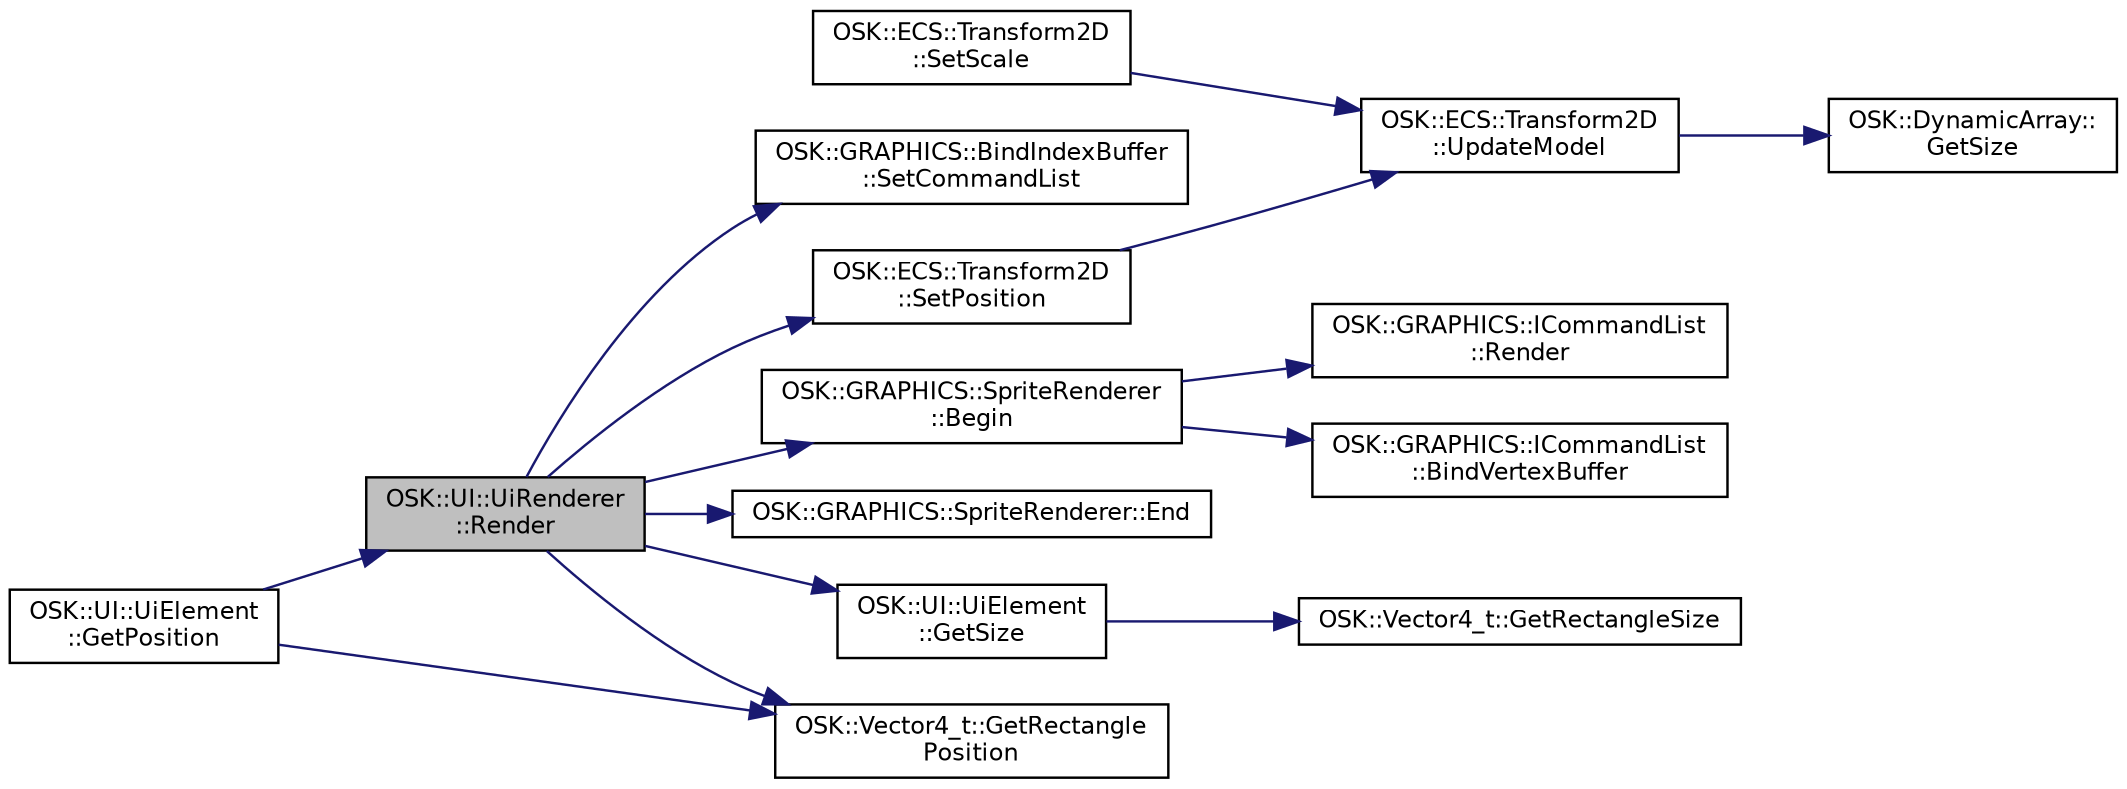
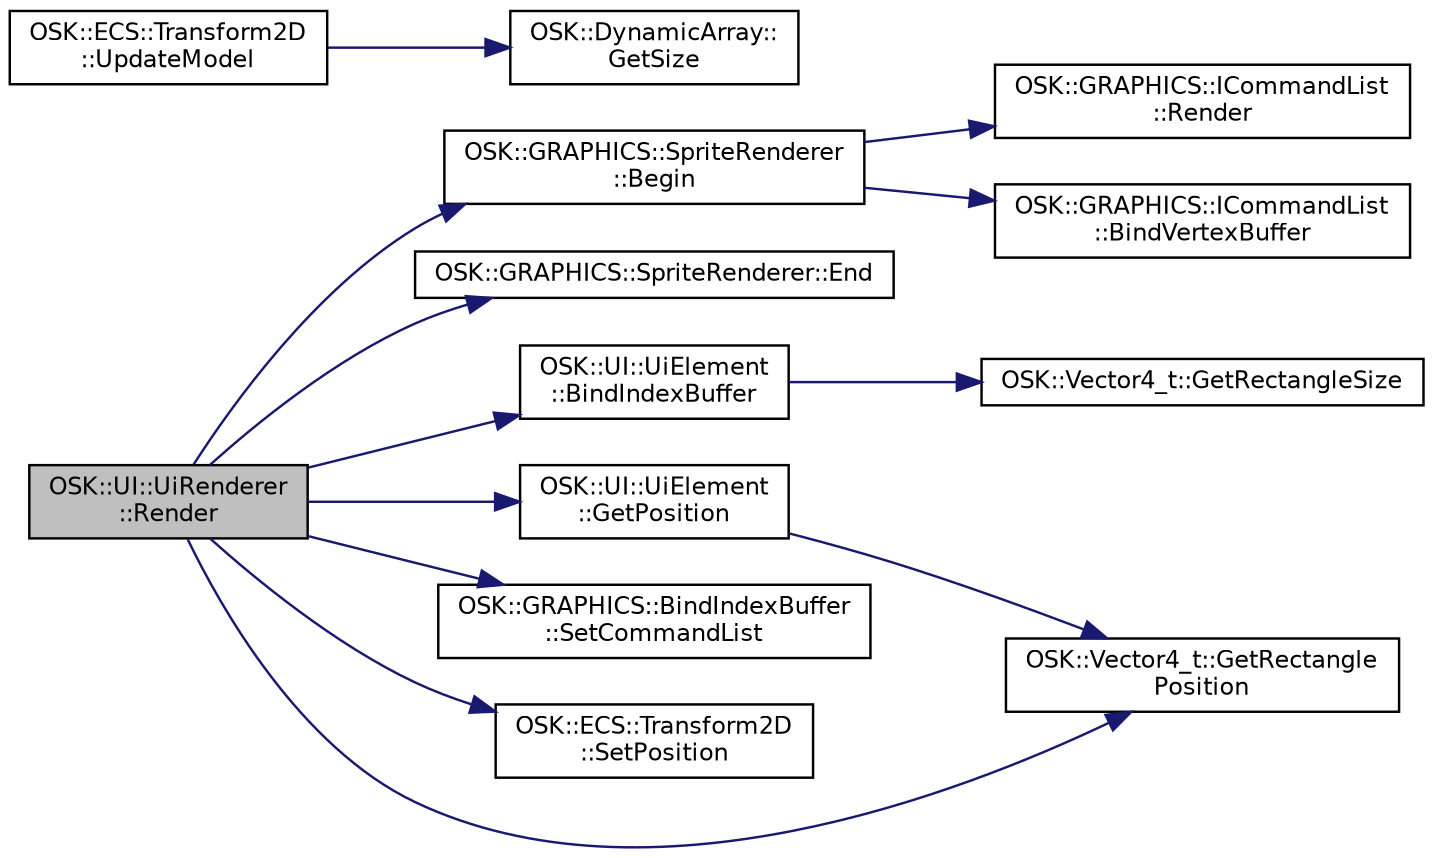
node "OSK::ECS::Transform2D ::SetScale": removed
edge "OSK::ECS::Transform2D ::SetPosition" -> "OSK::ECS::Transform2D ::UpdateModel": removed
edge "OSK::UI::UiElement ::GetPosition" -> "OSK::UI::UiRenderer ::Render": reversed
node "OSK::UI::UiElement ::GetSize": label "OSK::UI::UiElement ::GetSize" -> "OSK::UI::UiElement ::BindIndexBuffer"
